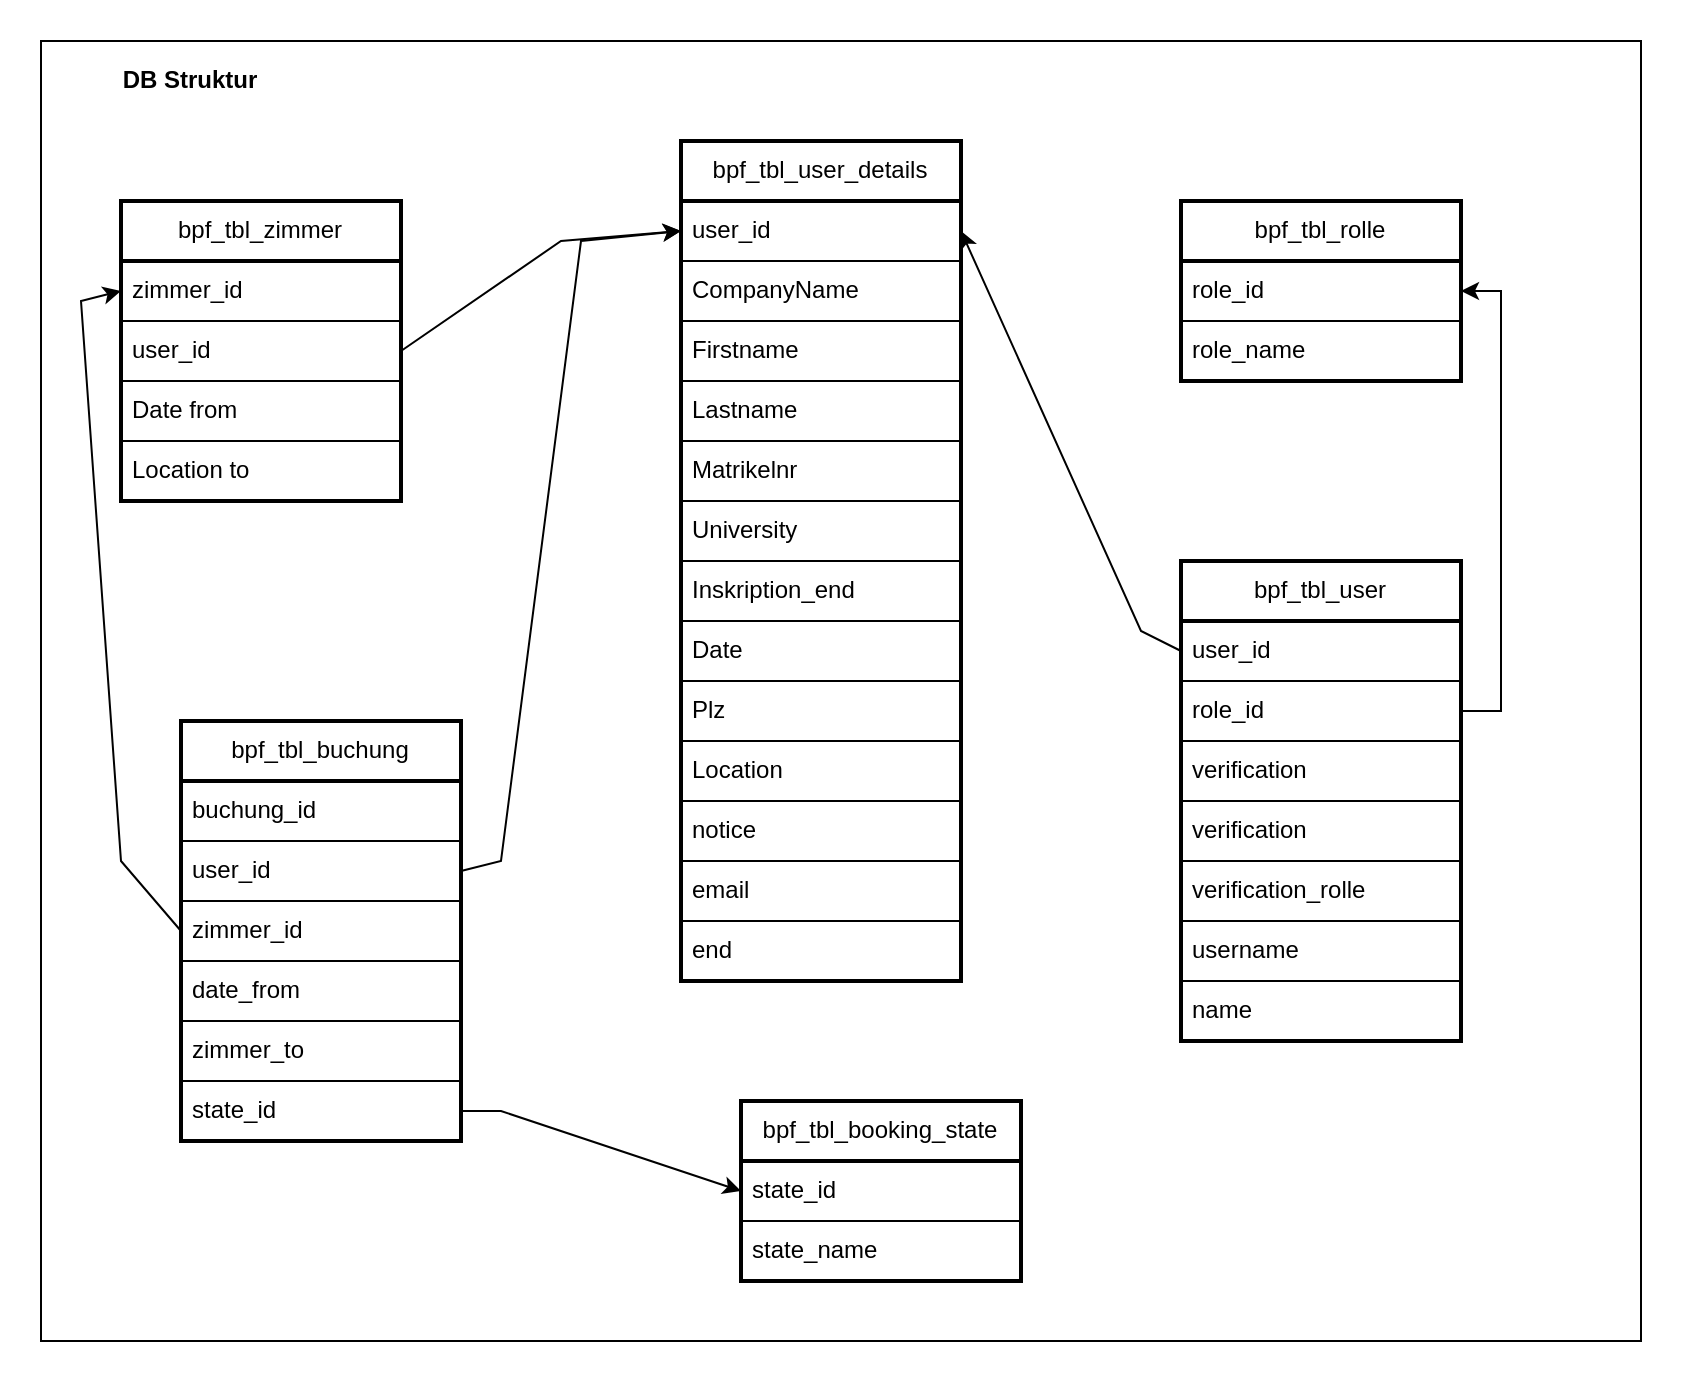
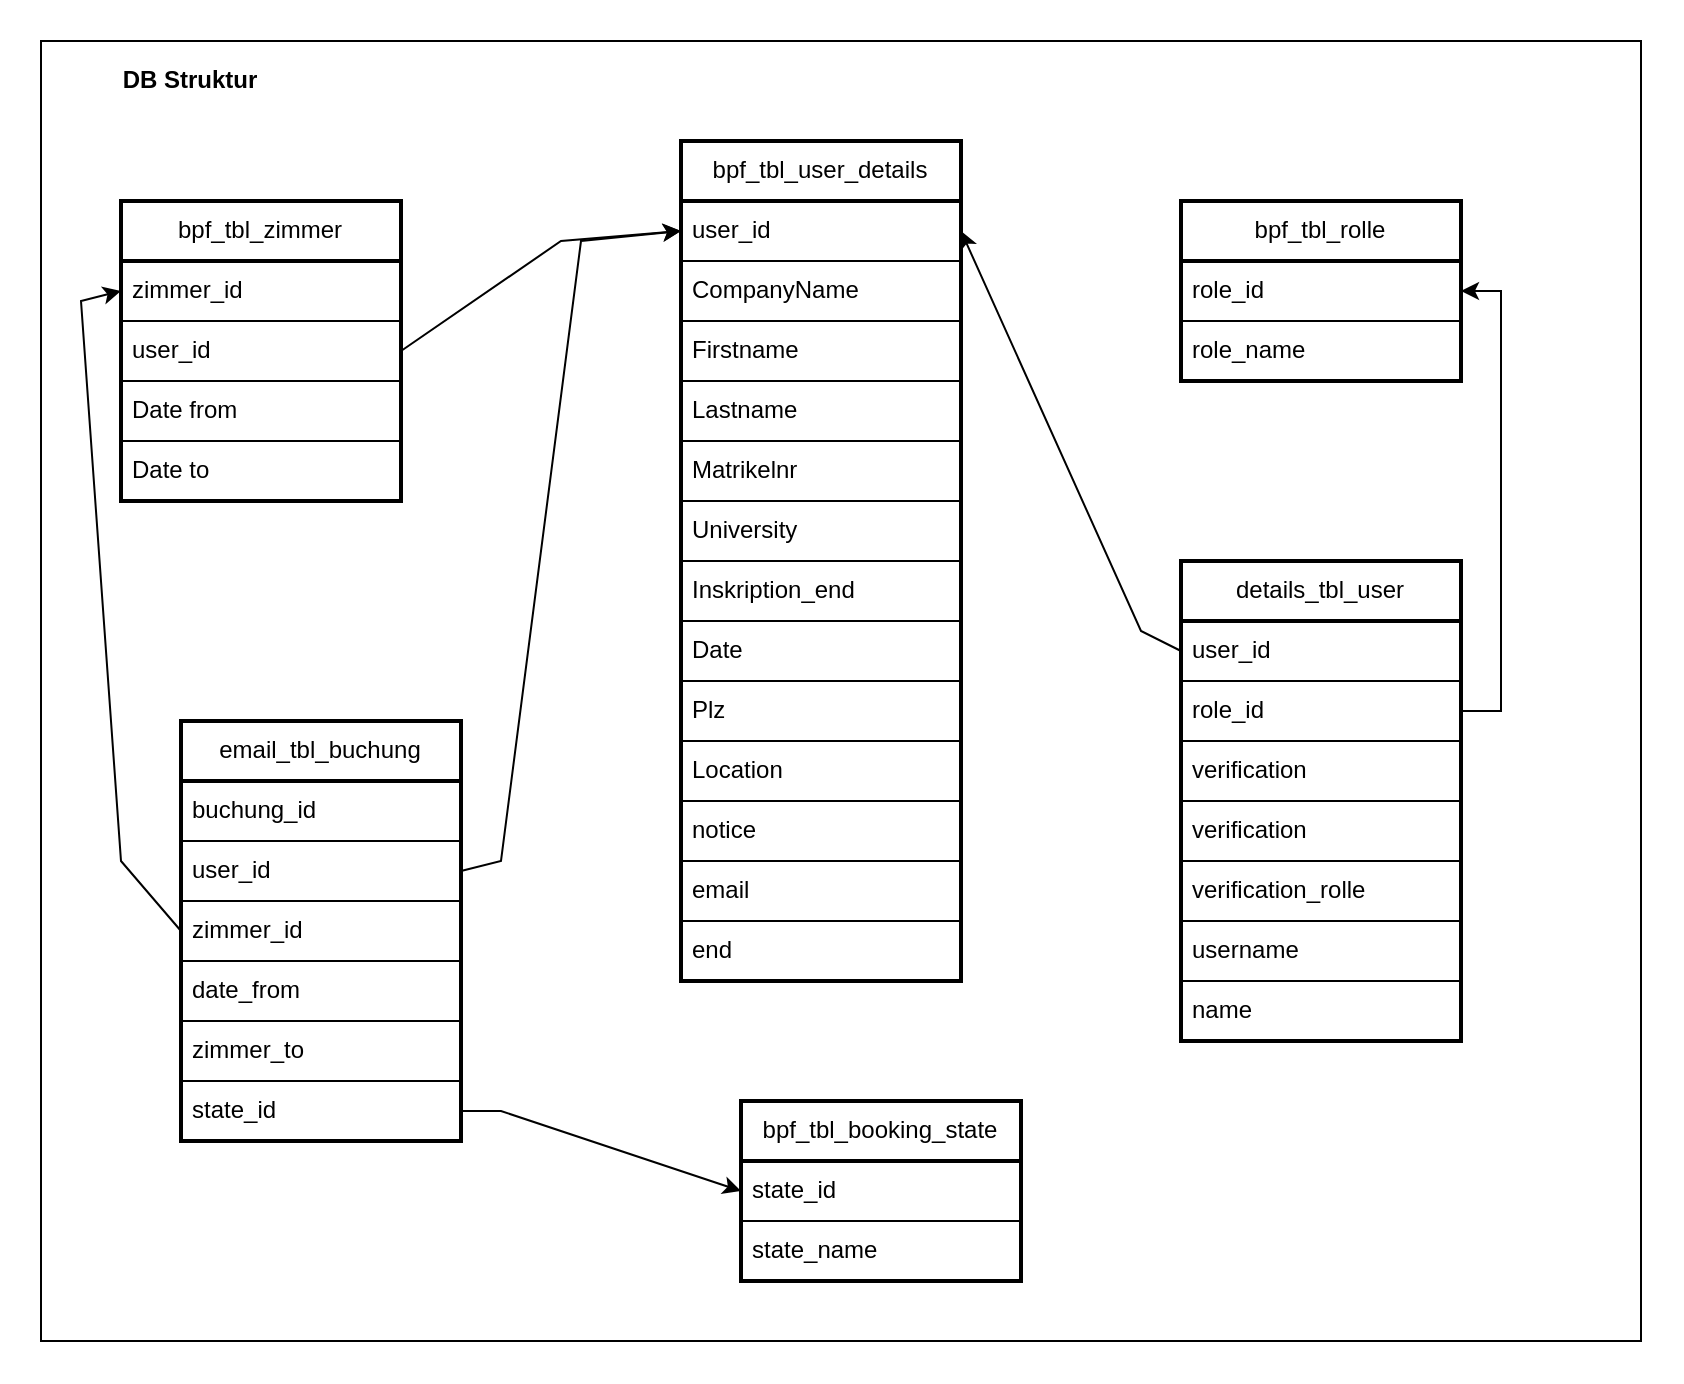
node "Location to": label "Location to" -> "Date to"
node "bpf_tbl_user": label "bpf_tbl_user" -> "details_tbl_user"
node "bpf_tbl_buchung": label "bpf_tbl_buchung" -> "email_tbl_buchung"
